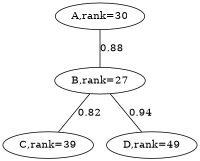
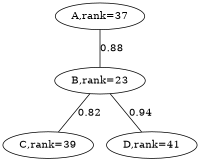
node "A,rank=30": label "A,rank=30" -> "A,rank=37"
node "B,rank=27": label "B,rank=27" -> "B,rank=23"
node "D,rank=49": label "D,rank=49" -> "D,rank=41"
